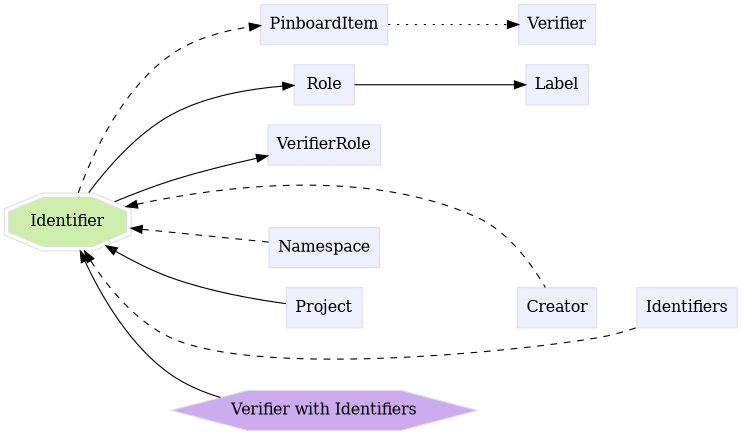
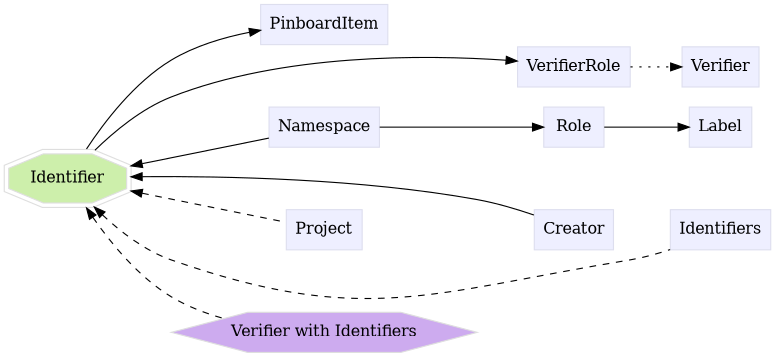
edge "PinboardItem" -> "Verifier": now "VerifierRole" -> "Verifier"
edge "Identifier" -> "PinboardItem": style dashed -> solid
edge "Identifier" -> "Role": now "Namespace" -> "Role"
edge "Creator" -> "Identifier": style dashed -> solid
edge "Namespace" -> "Identifier": style dashed -> solid
edge "Project" -> "Identifier": style solid -> dashed
edge "Verifier with Identifiers" -> "Identifier": style solid -> dashed
